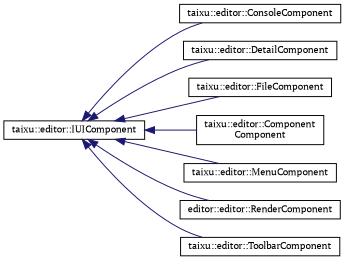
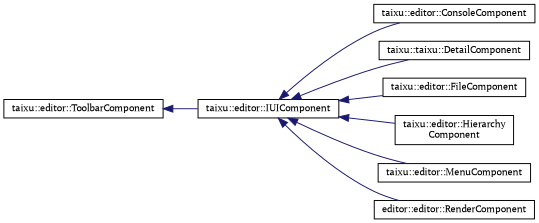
node "taixu::editor::DetailComponent": label "taixu::editor::DetailComponent" -> "taixu::taixu::DetailComponent"
node "taixu::editor::Component Component": label "taixu::editor::Component Component" -> "taixu::editor::Hierarchy Component"
edge "taixu::editor::ToolbarComponent" -> "taixu::editor::IUIComponent": reversed
